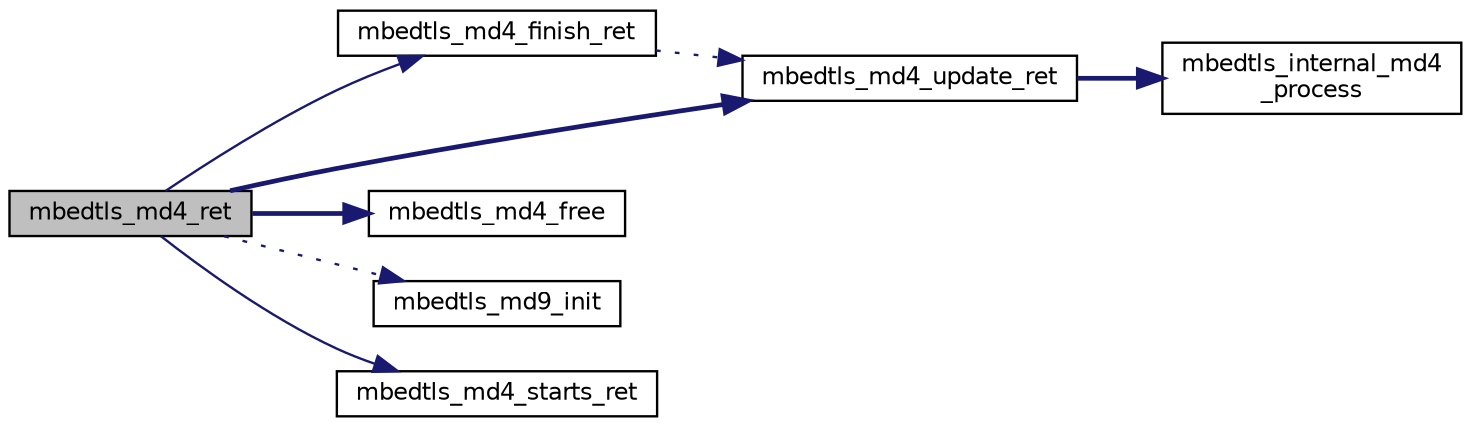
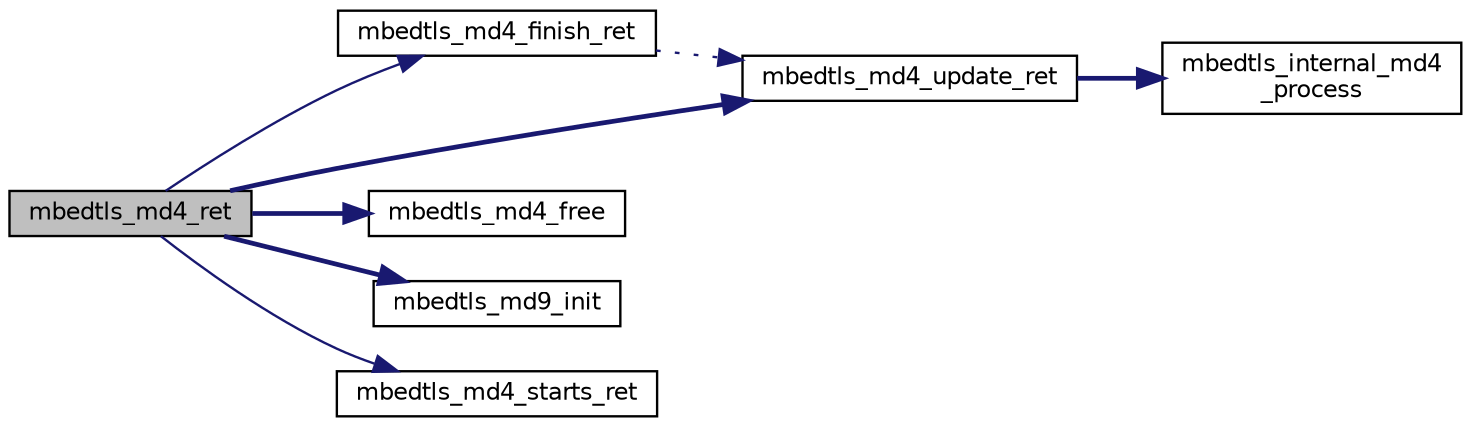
edge "mbedtls_md4_ret" -> "mbedtls_md9_init": style dotted -> bold
